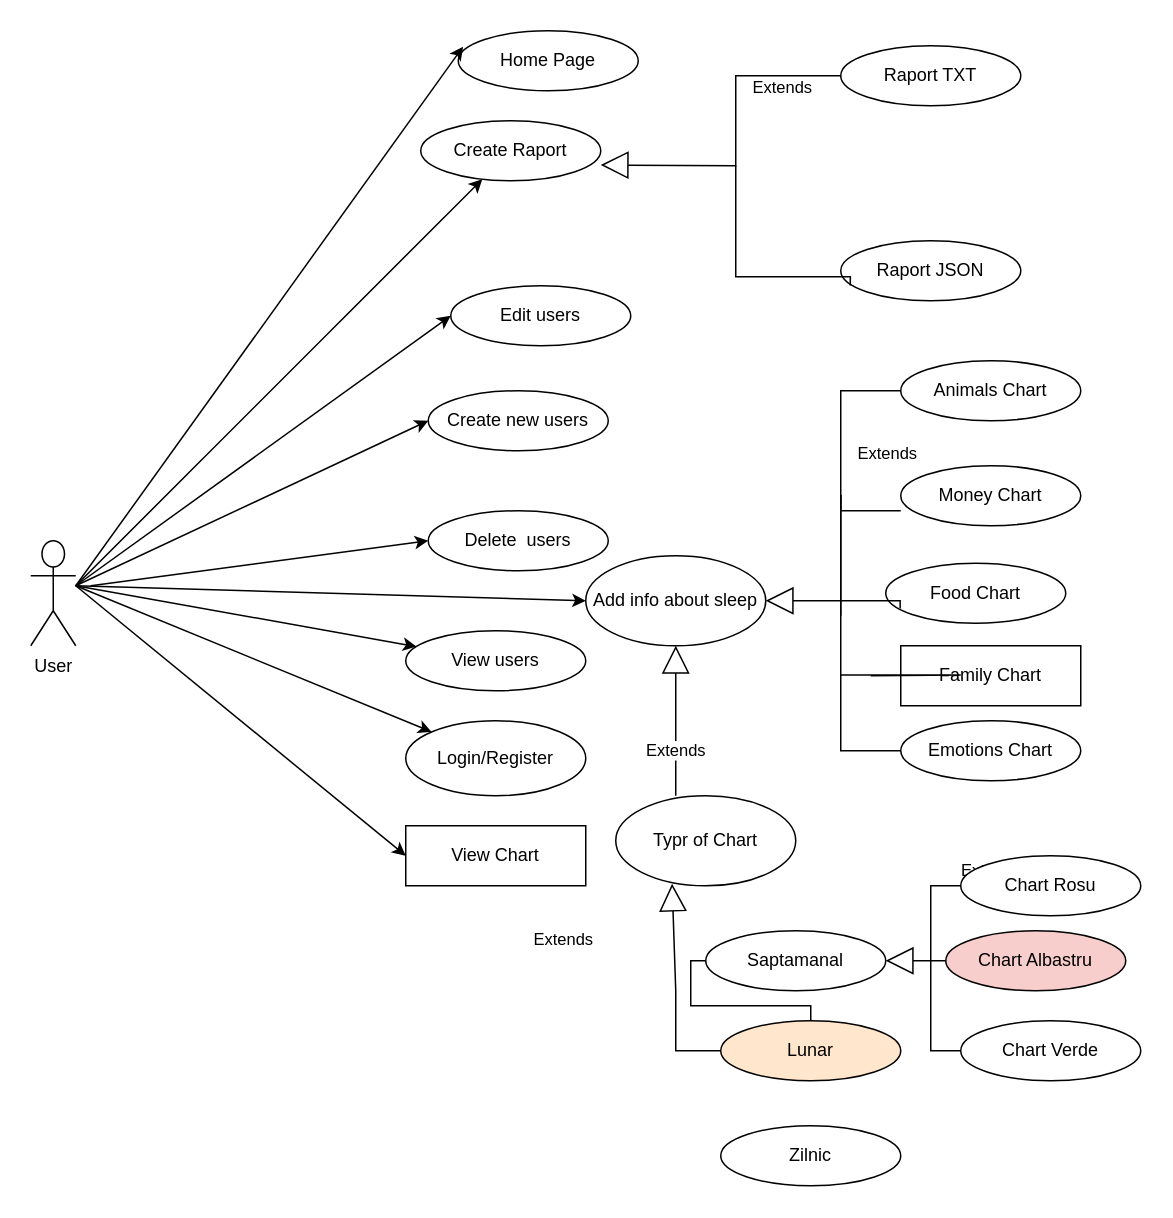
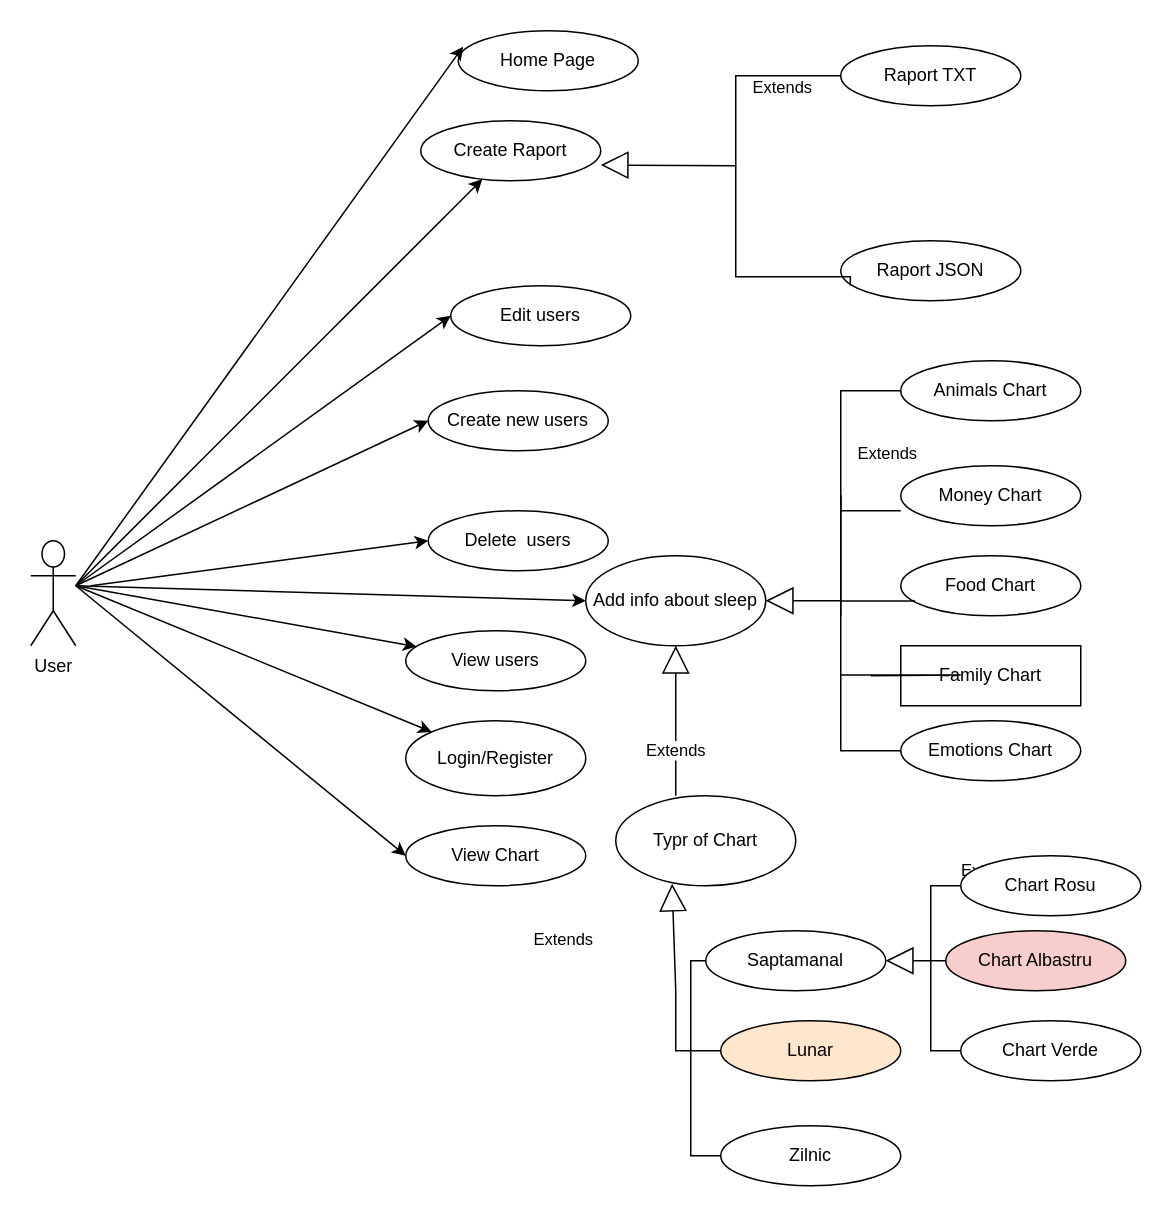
node "Food Chart": moved (976, 593) -> (991, 586)
node "View Chart": shape rectangle -> ellipse
edge "Saptamanal" -- "Lunar": now "Saptamanal" -- "Zilnic"
